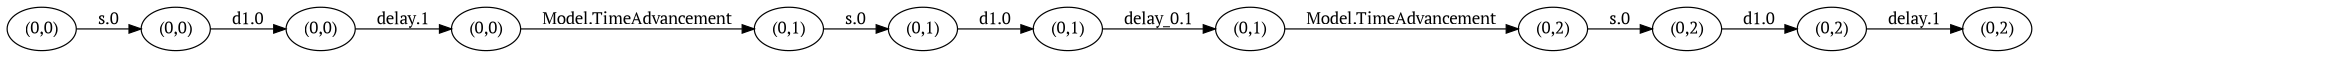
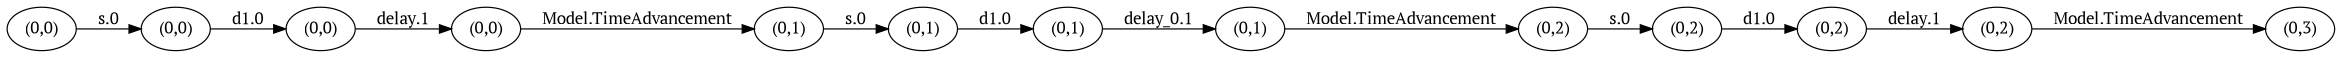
node "(0,3)": added
